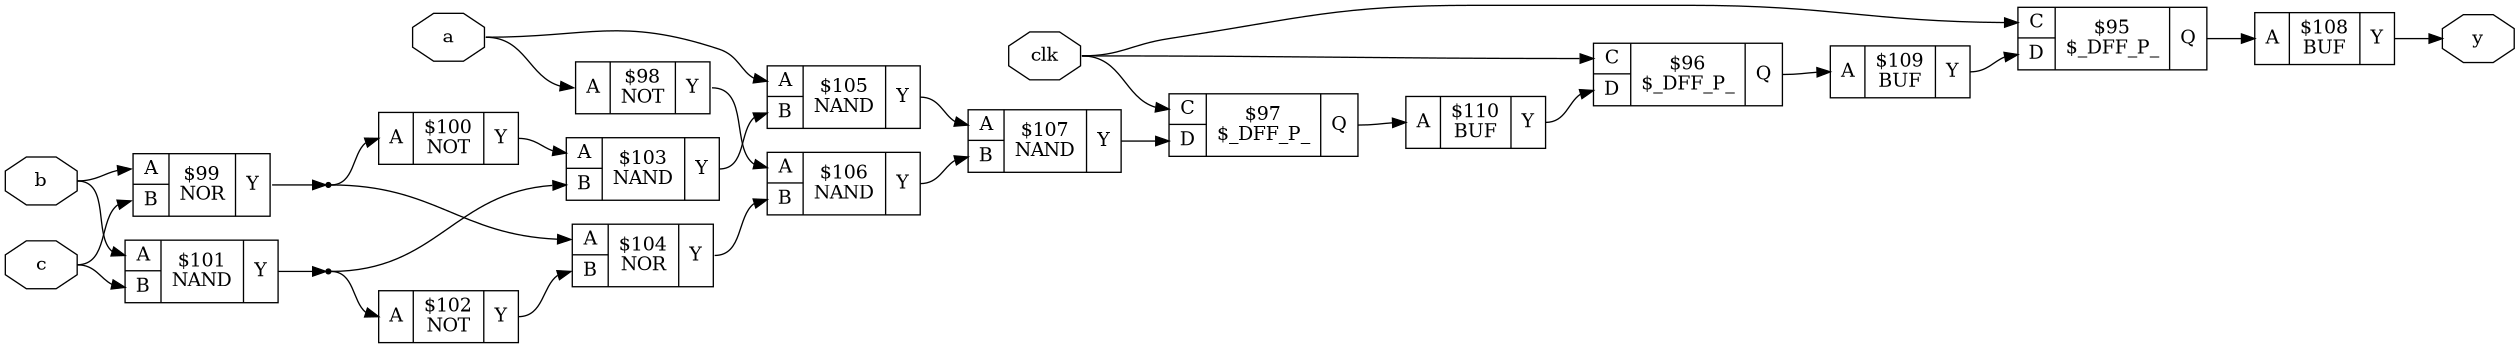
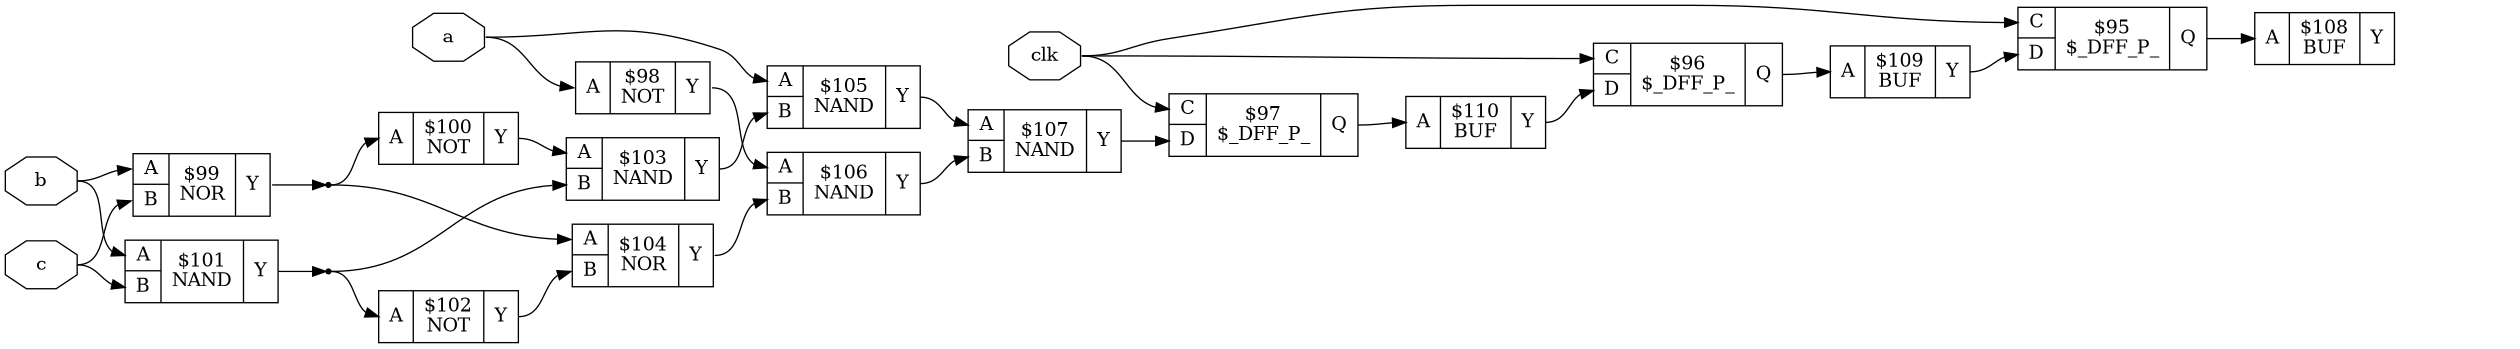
node "y": removed
